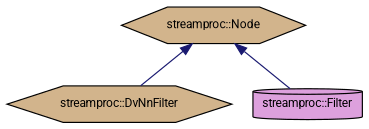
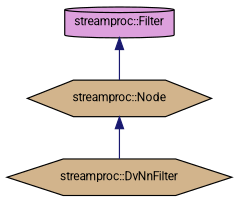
edge "streamproc::Filter" -> "streamproc::Node": reversed
